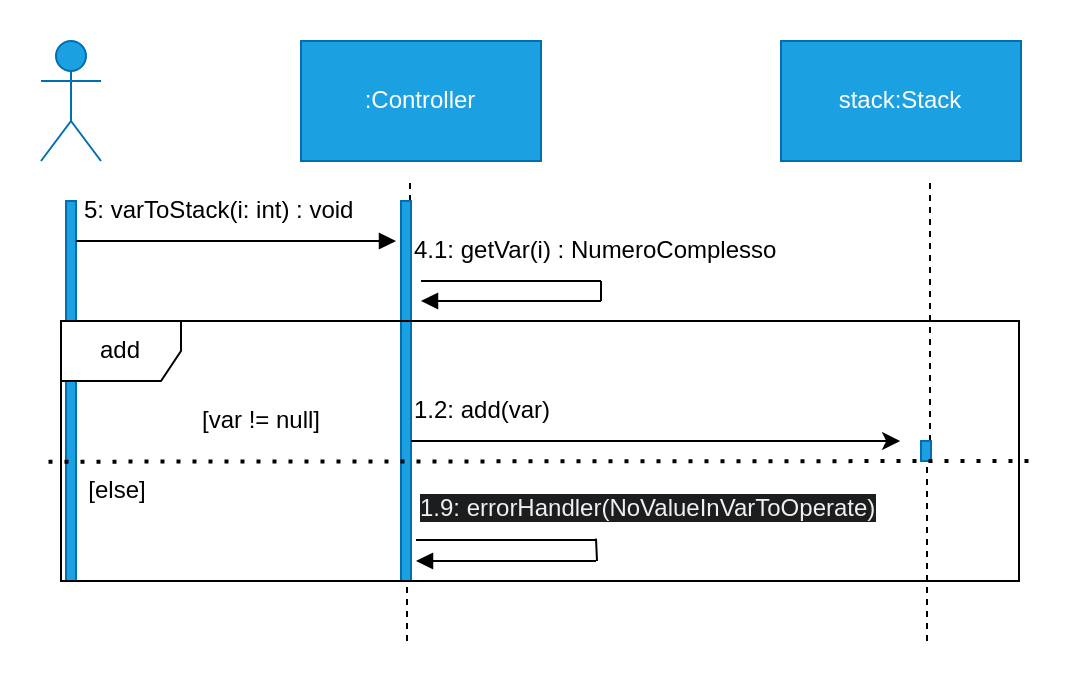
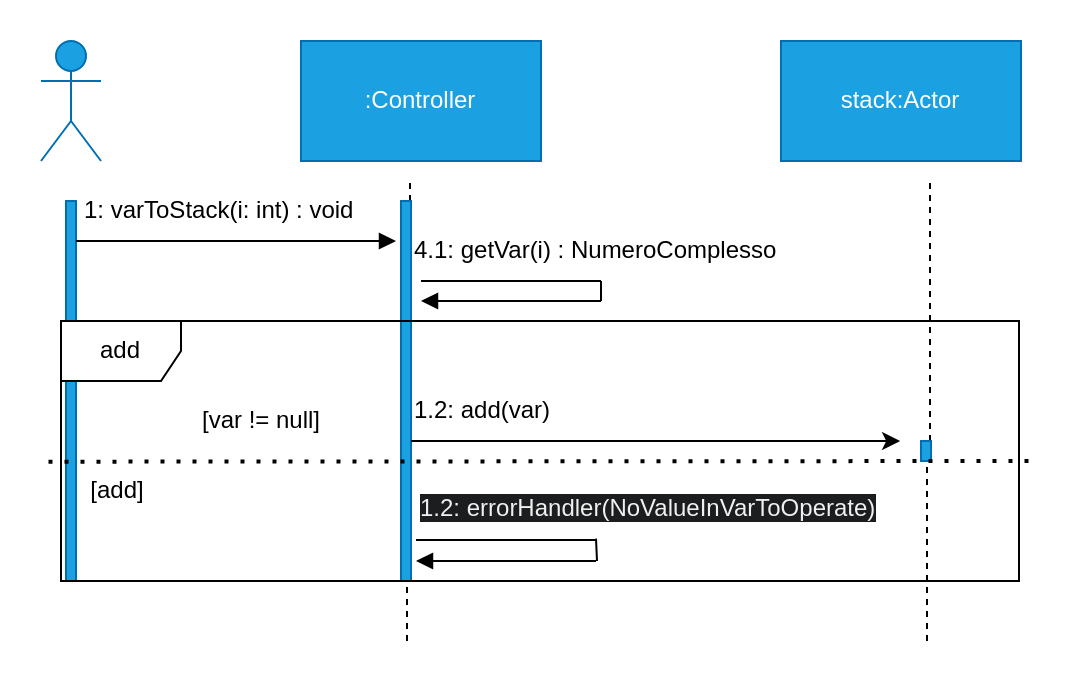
node "stack:Stack": label "stack:Stack" -> "stack:Actor"
node "5: varToStack(i: int) : void": label "5: varToStack(i: int) : void" -> "1: varToStack(i: int) : void"
node "[else]": label "[else]" -> "[add]"
node "1.9: errorHandler(NoValueInVarToOperate)": label "1.9: errorHandler(NoValueInVarToOperate)" -> "1.2: errorHandler(NoValueInVarToOperate)"
